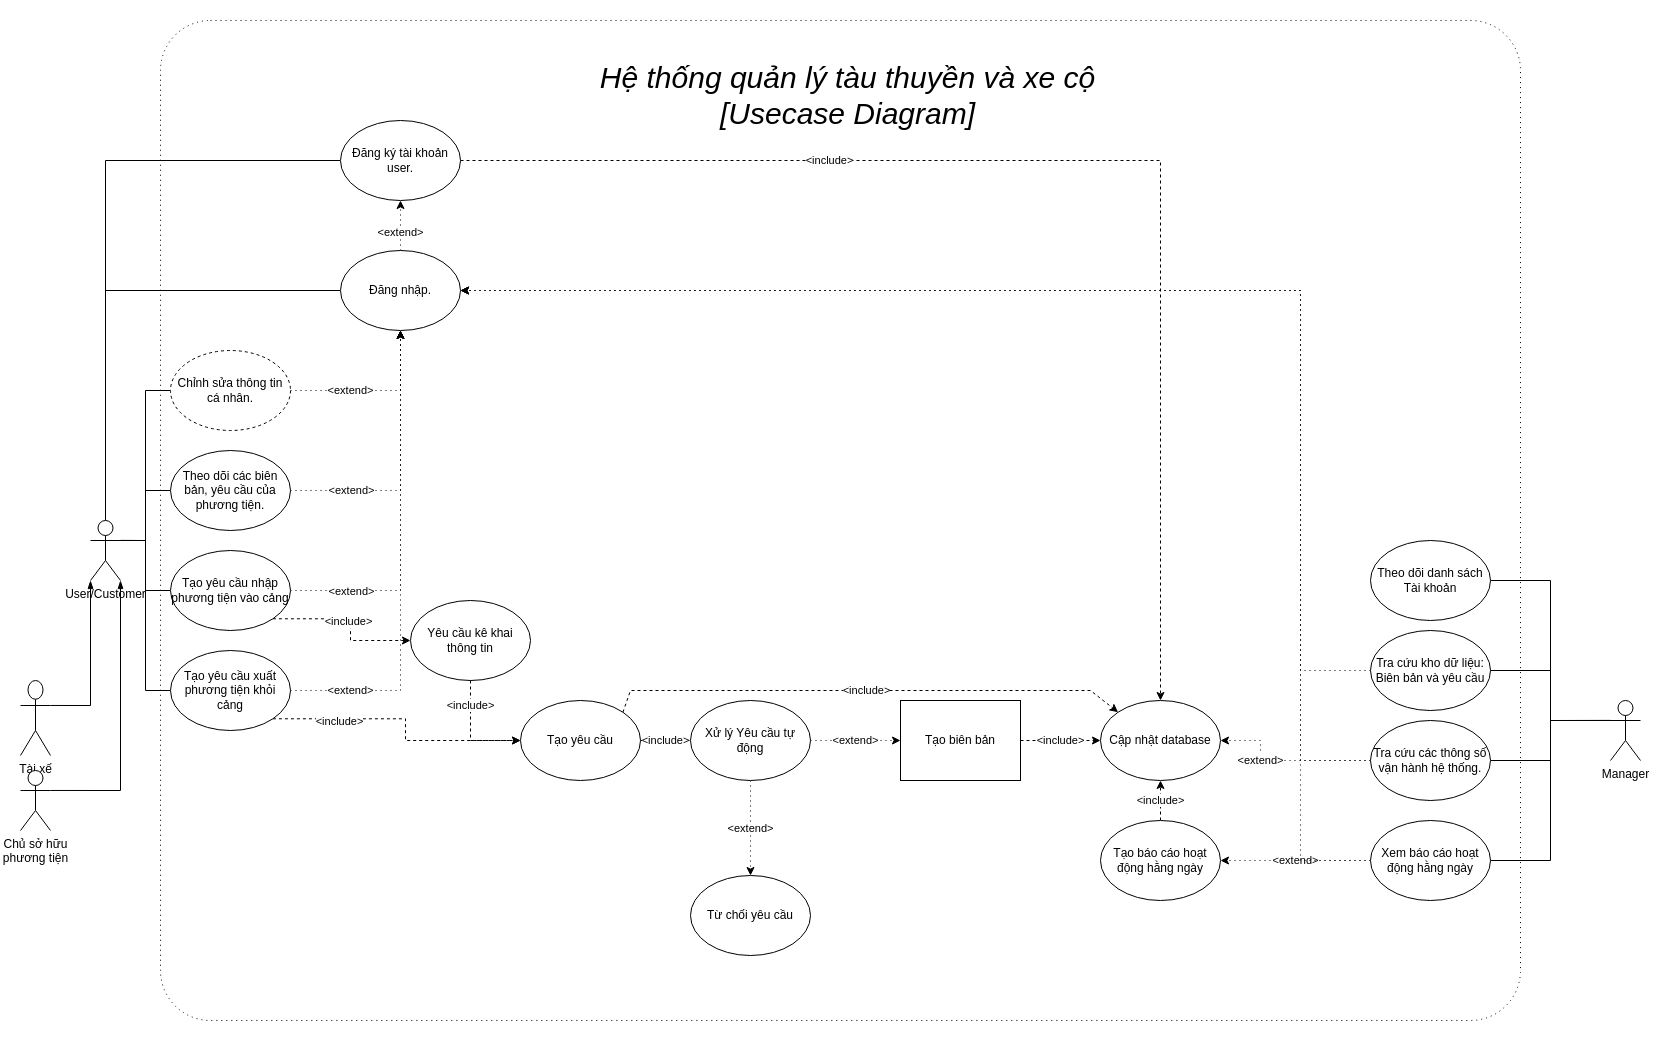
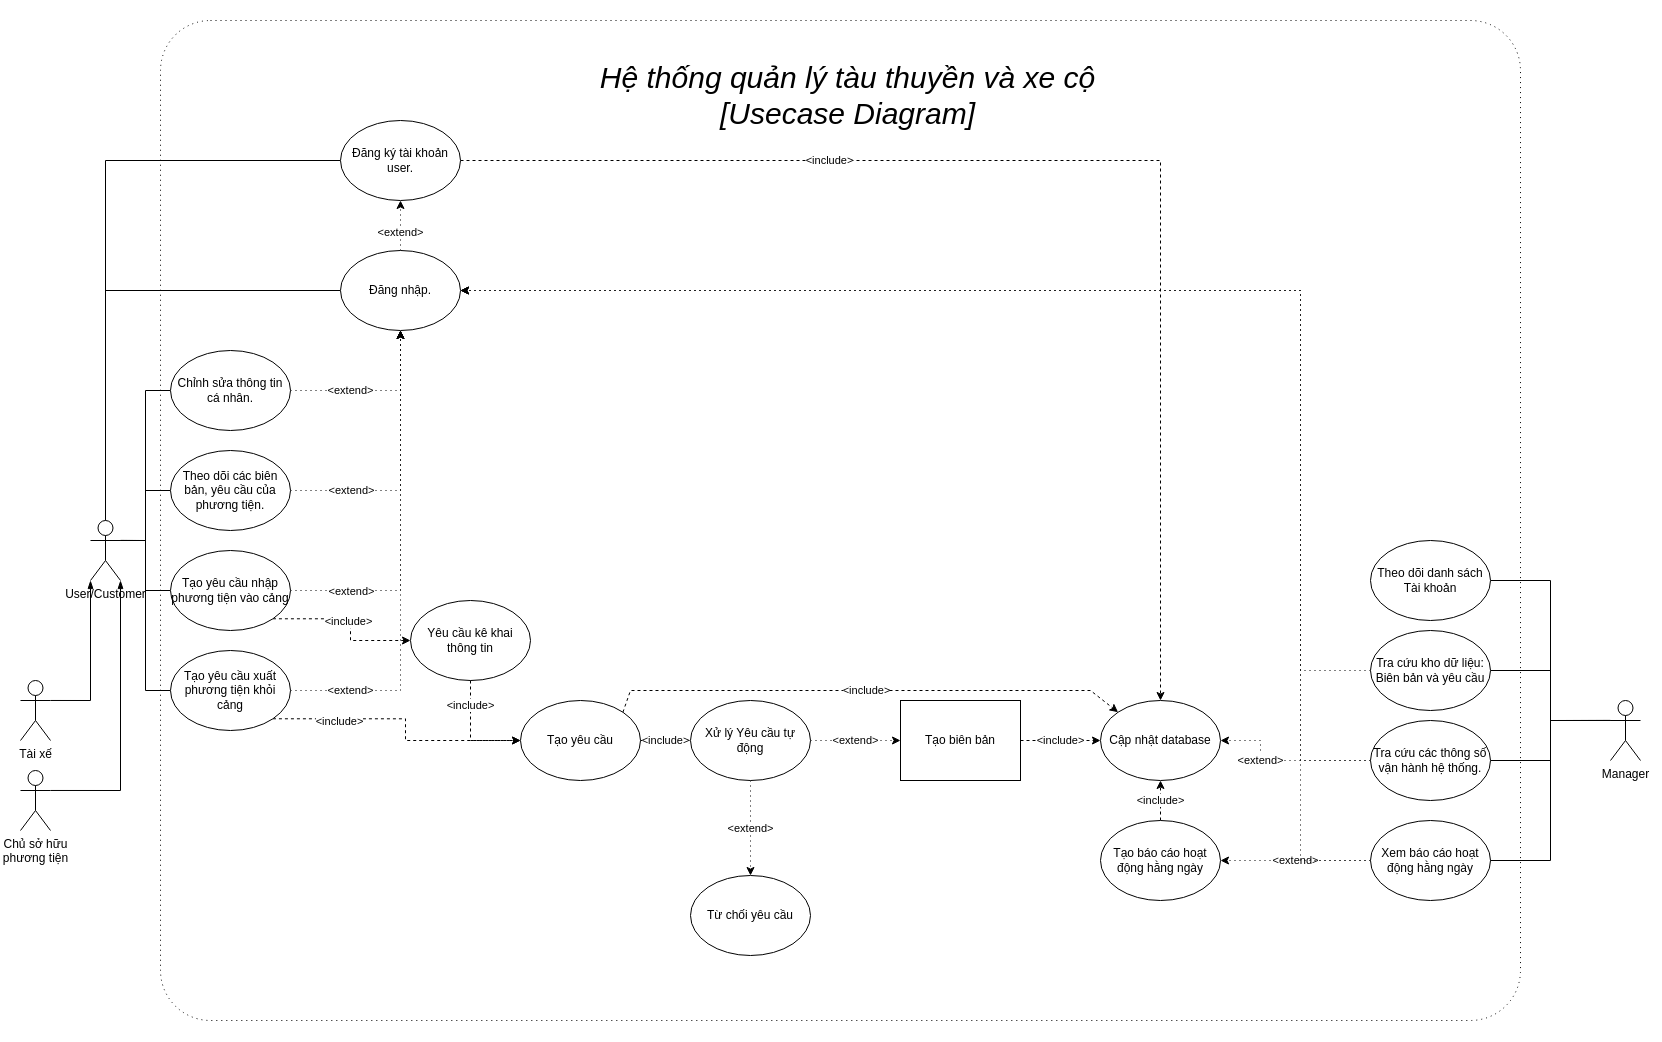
node "Chỉnh sửa thông tin cá nhân.": style dashed -> solid
node "Tài xế": size 30x75 -> 30x60
